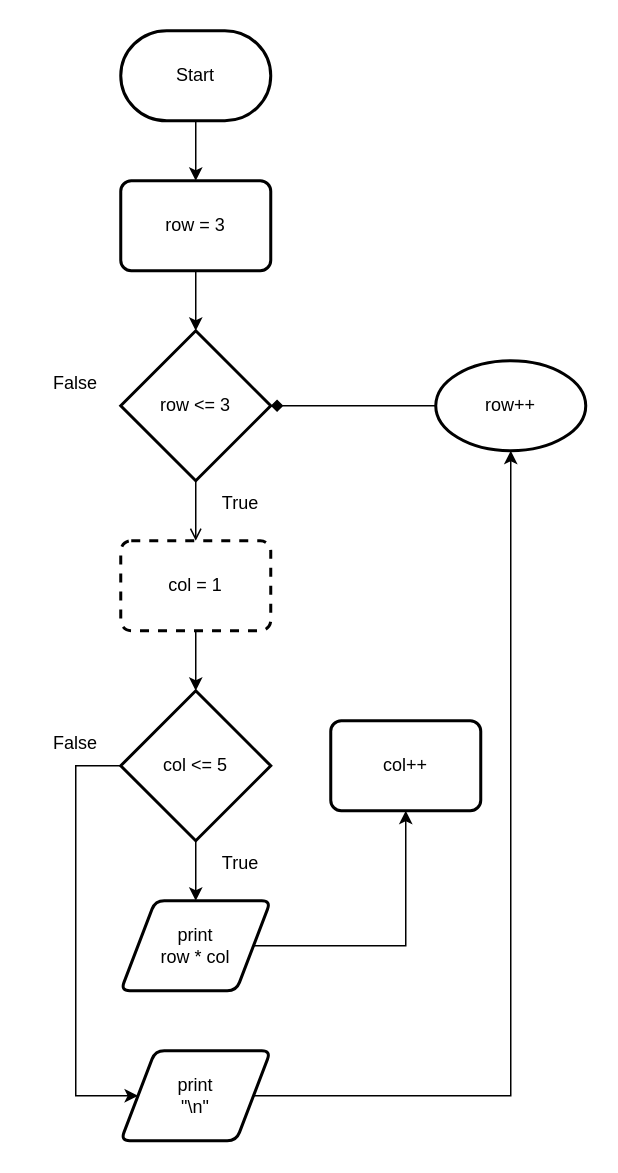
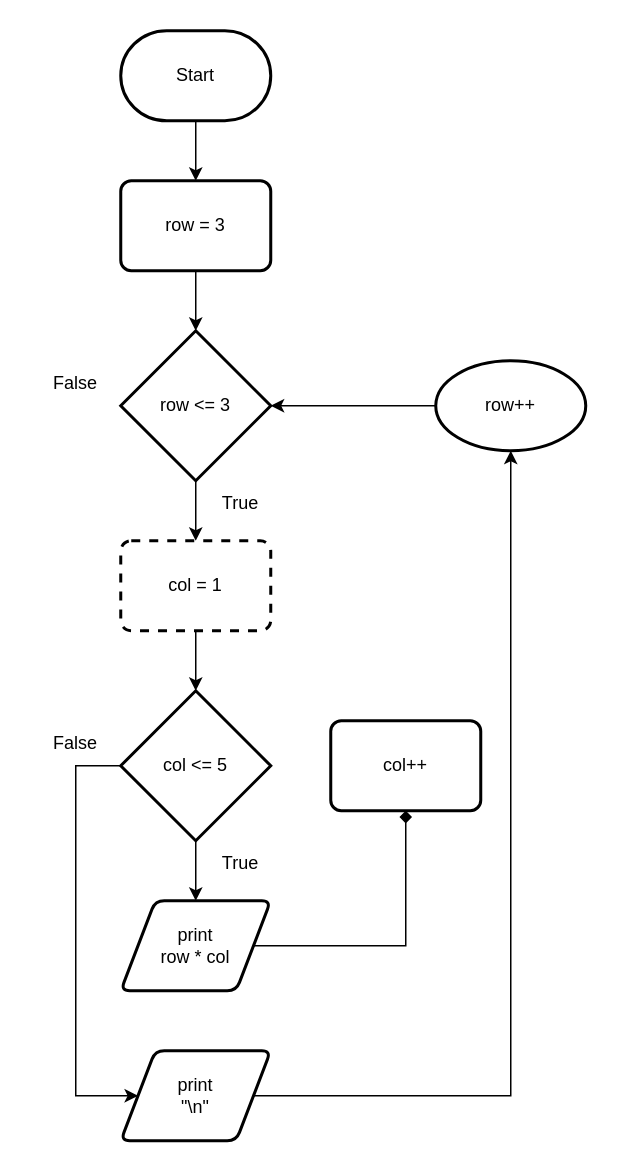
edge "row++" -> "row <= 3": arrowhead diamond -> classic
edge "row <= 3" -> "col = 1": arrowhead open -> classic
edge "print row * col" -> "col++": arrowhead classic -> diamond
